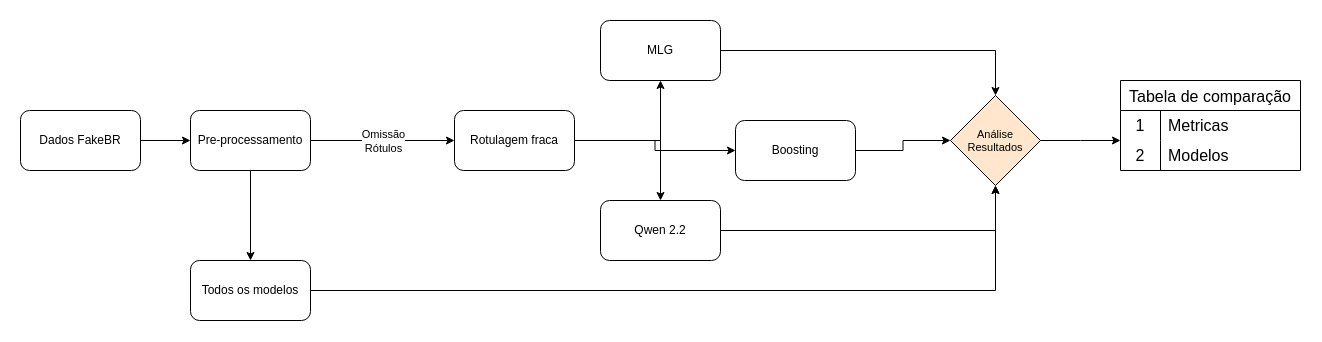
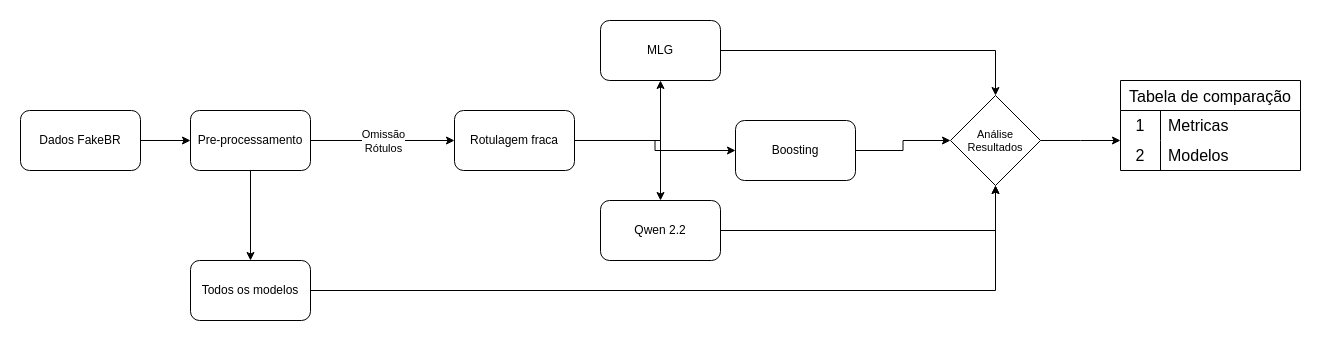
node "Análise Resultados": fillcolor #ffe6cc -> #ffffff
